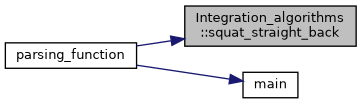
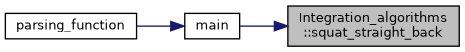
edge "parsing_function" -> "Integration_algorithms ::squat_straight_back": now "main" -> "Integration_algorithms ::squat_straight_back"
